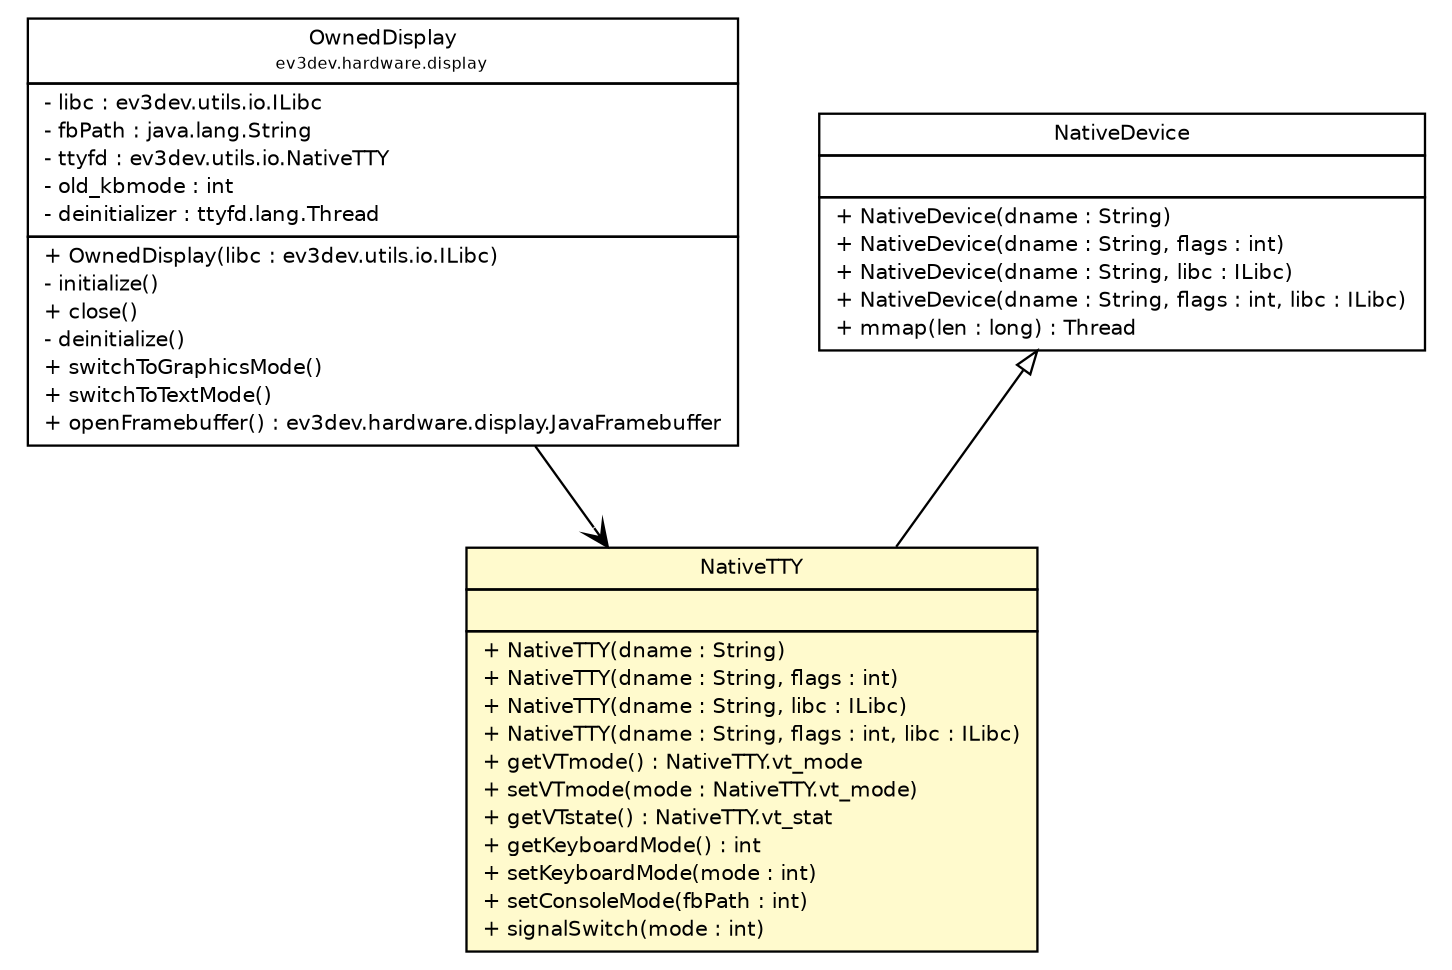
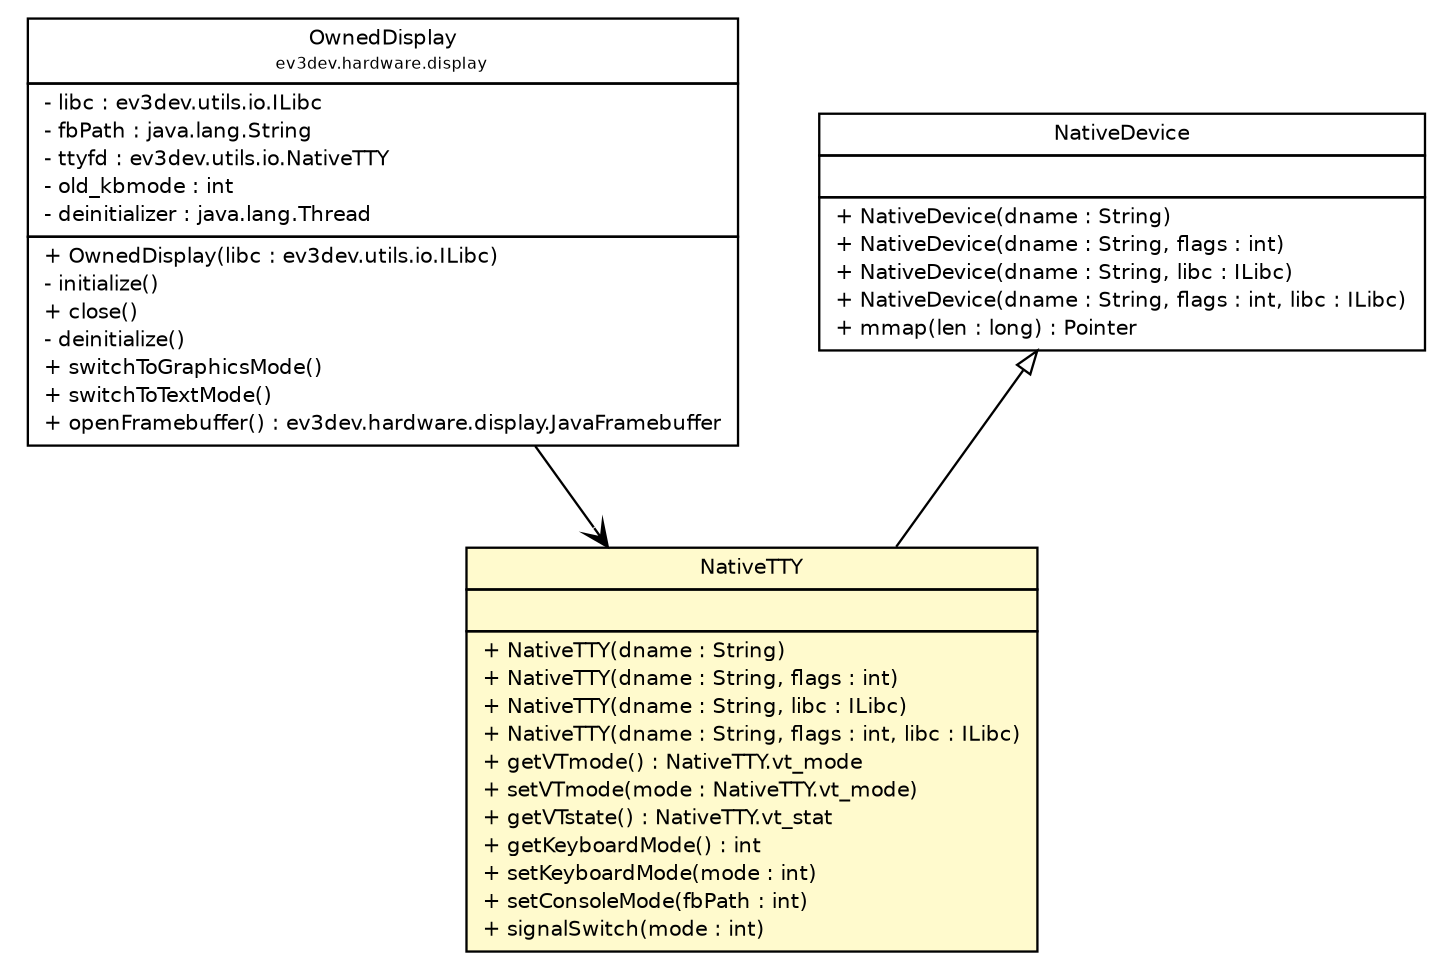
node "OwnedDisplay": text "- deinitializer : ttyfd.lang.Thread" -> "- deinitializer : java.lang.Thread"
node "NativeDevice": text "+ mmap(len : long) : Thread" -> "+ mmap(len : long) : Pointer"
